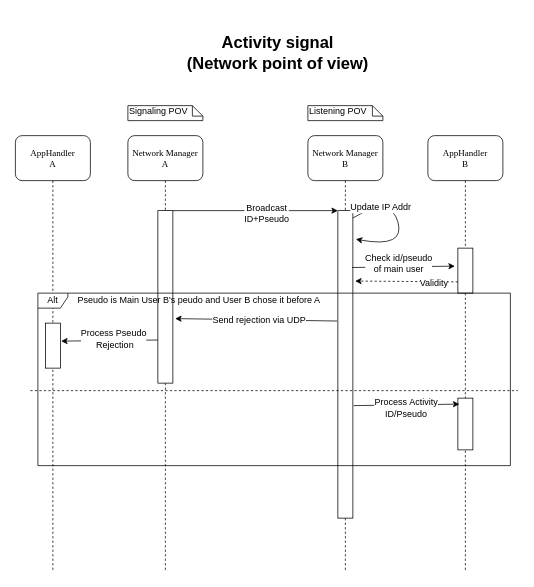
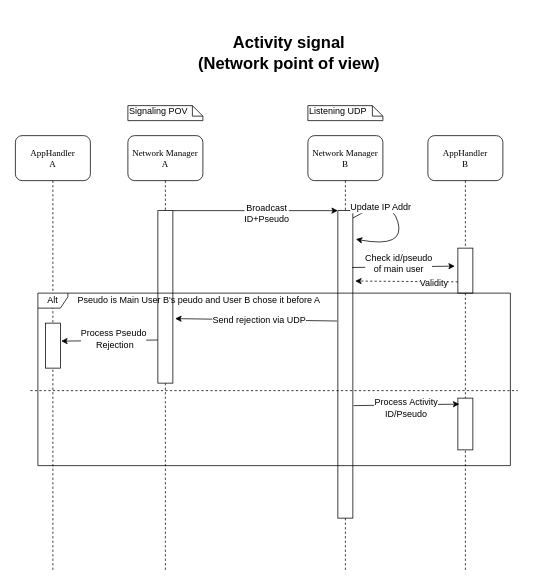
node "Activity signal (Network point of view)": moved (278, 53) -> (289, 53)
node "Listening POV": label "Listening POV" -> "Listening UDP"
